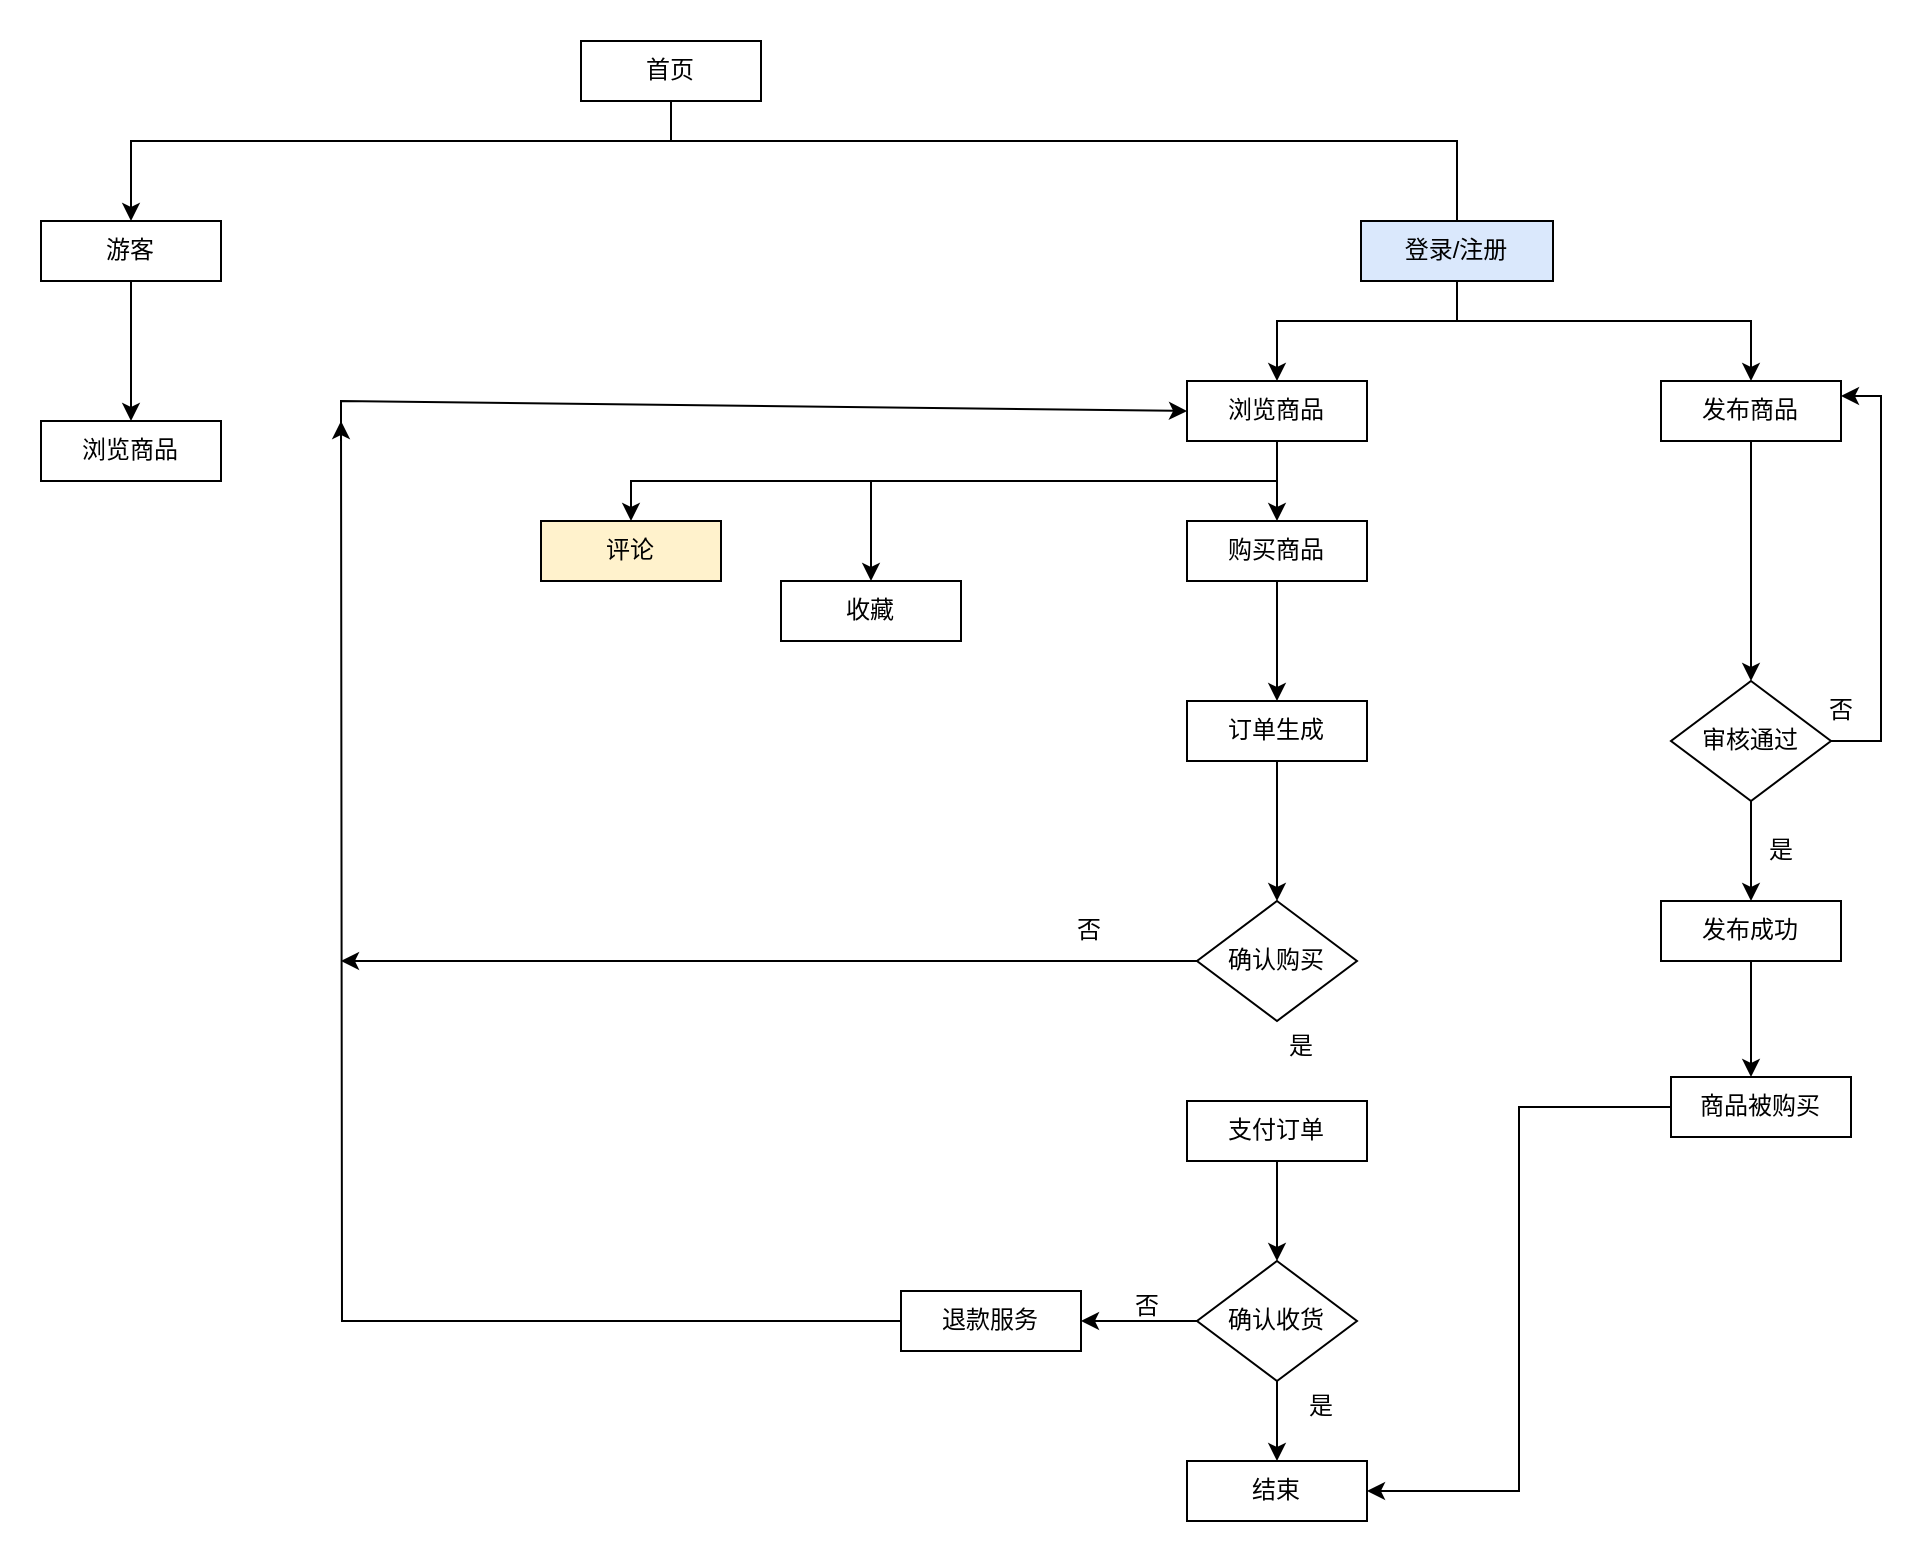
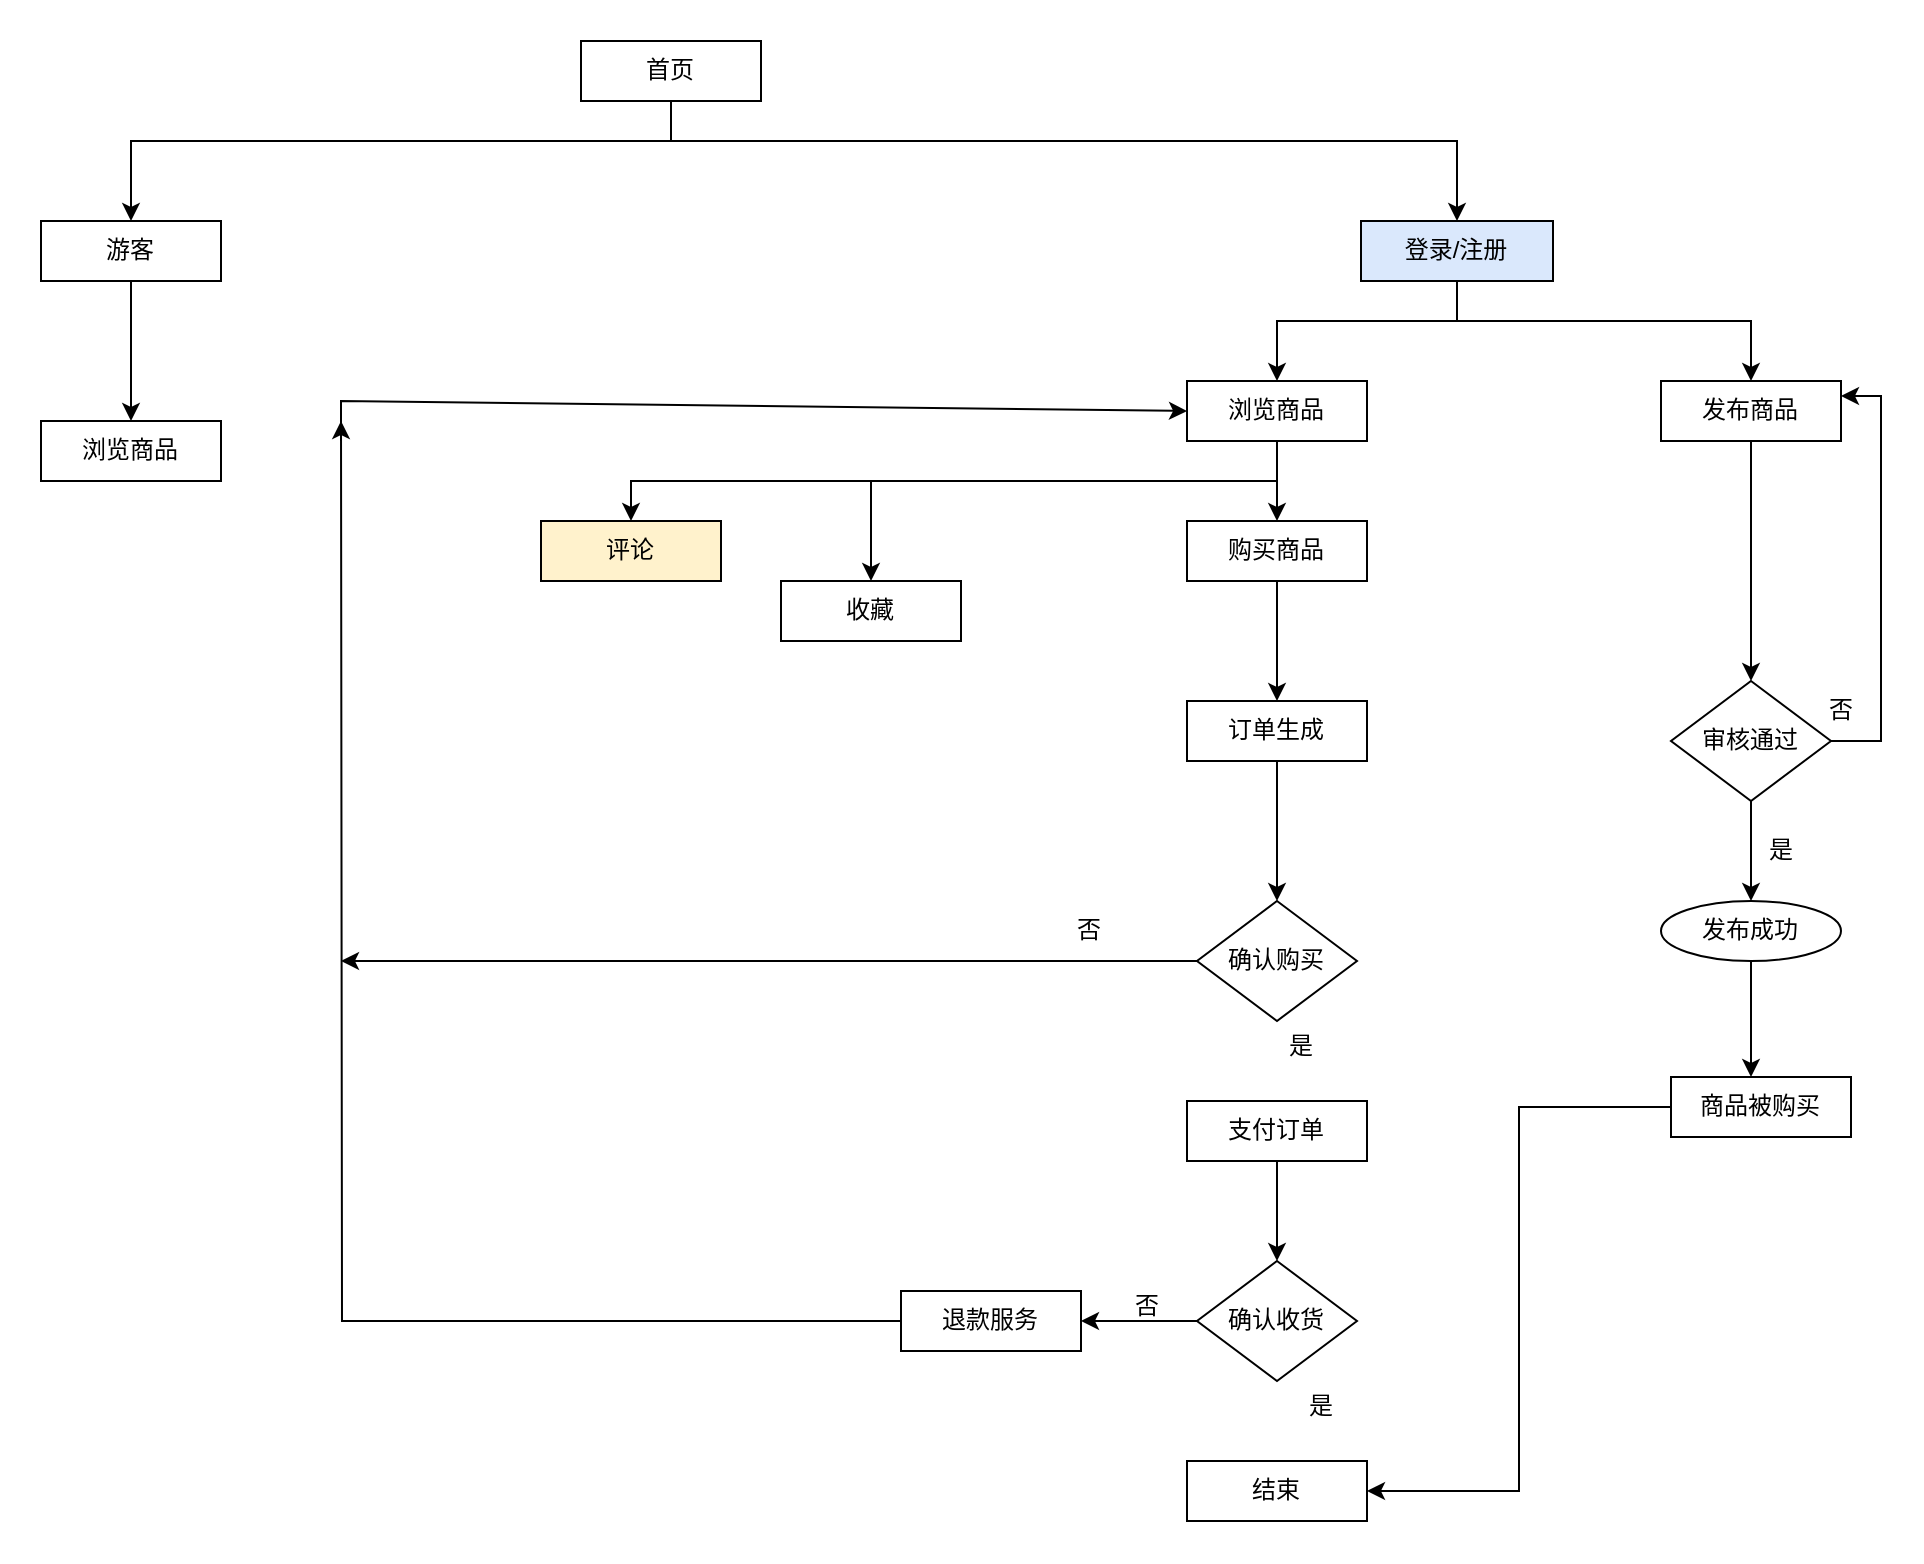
edge "首页" -- "登录/注册": arrowhead none -> classic
node "发布成功": shape rectangle -> ellipse
edge "确认收货" -> "结束": removed
